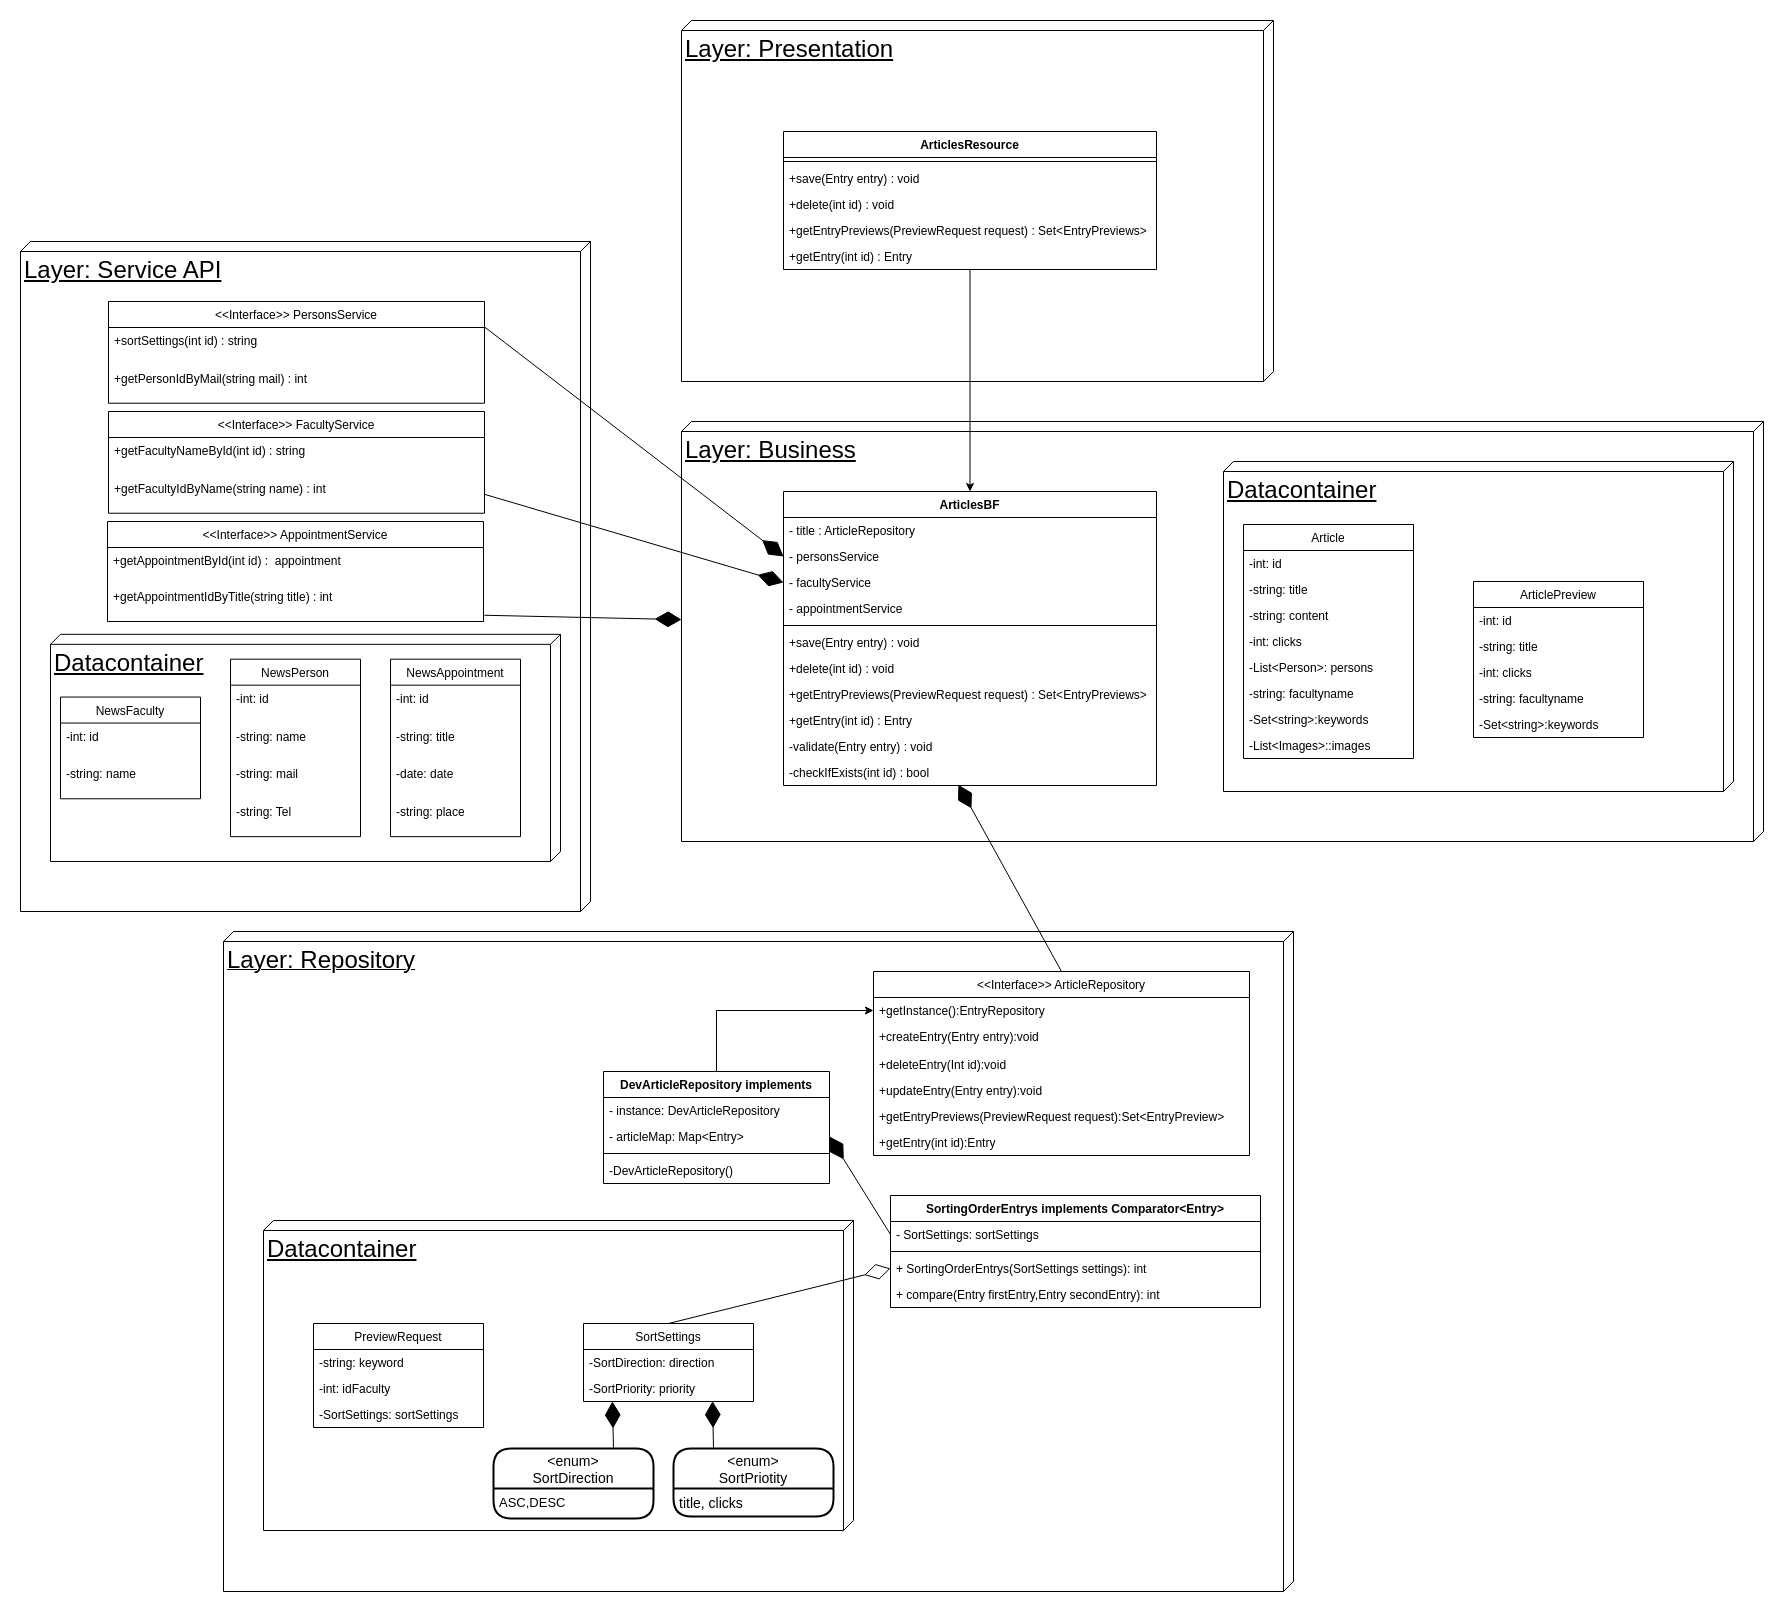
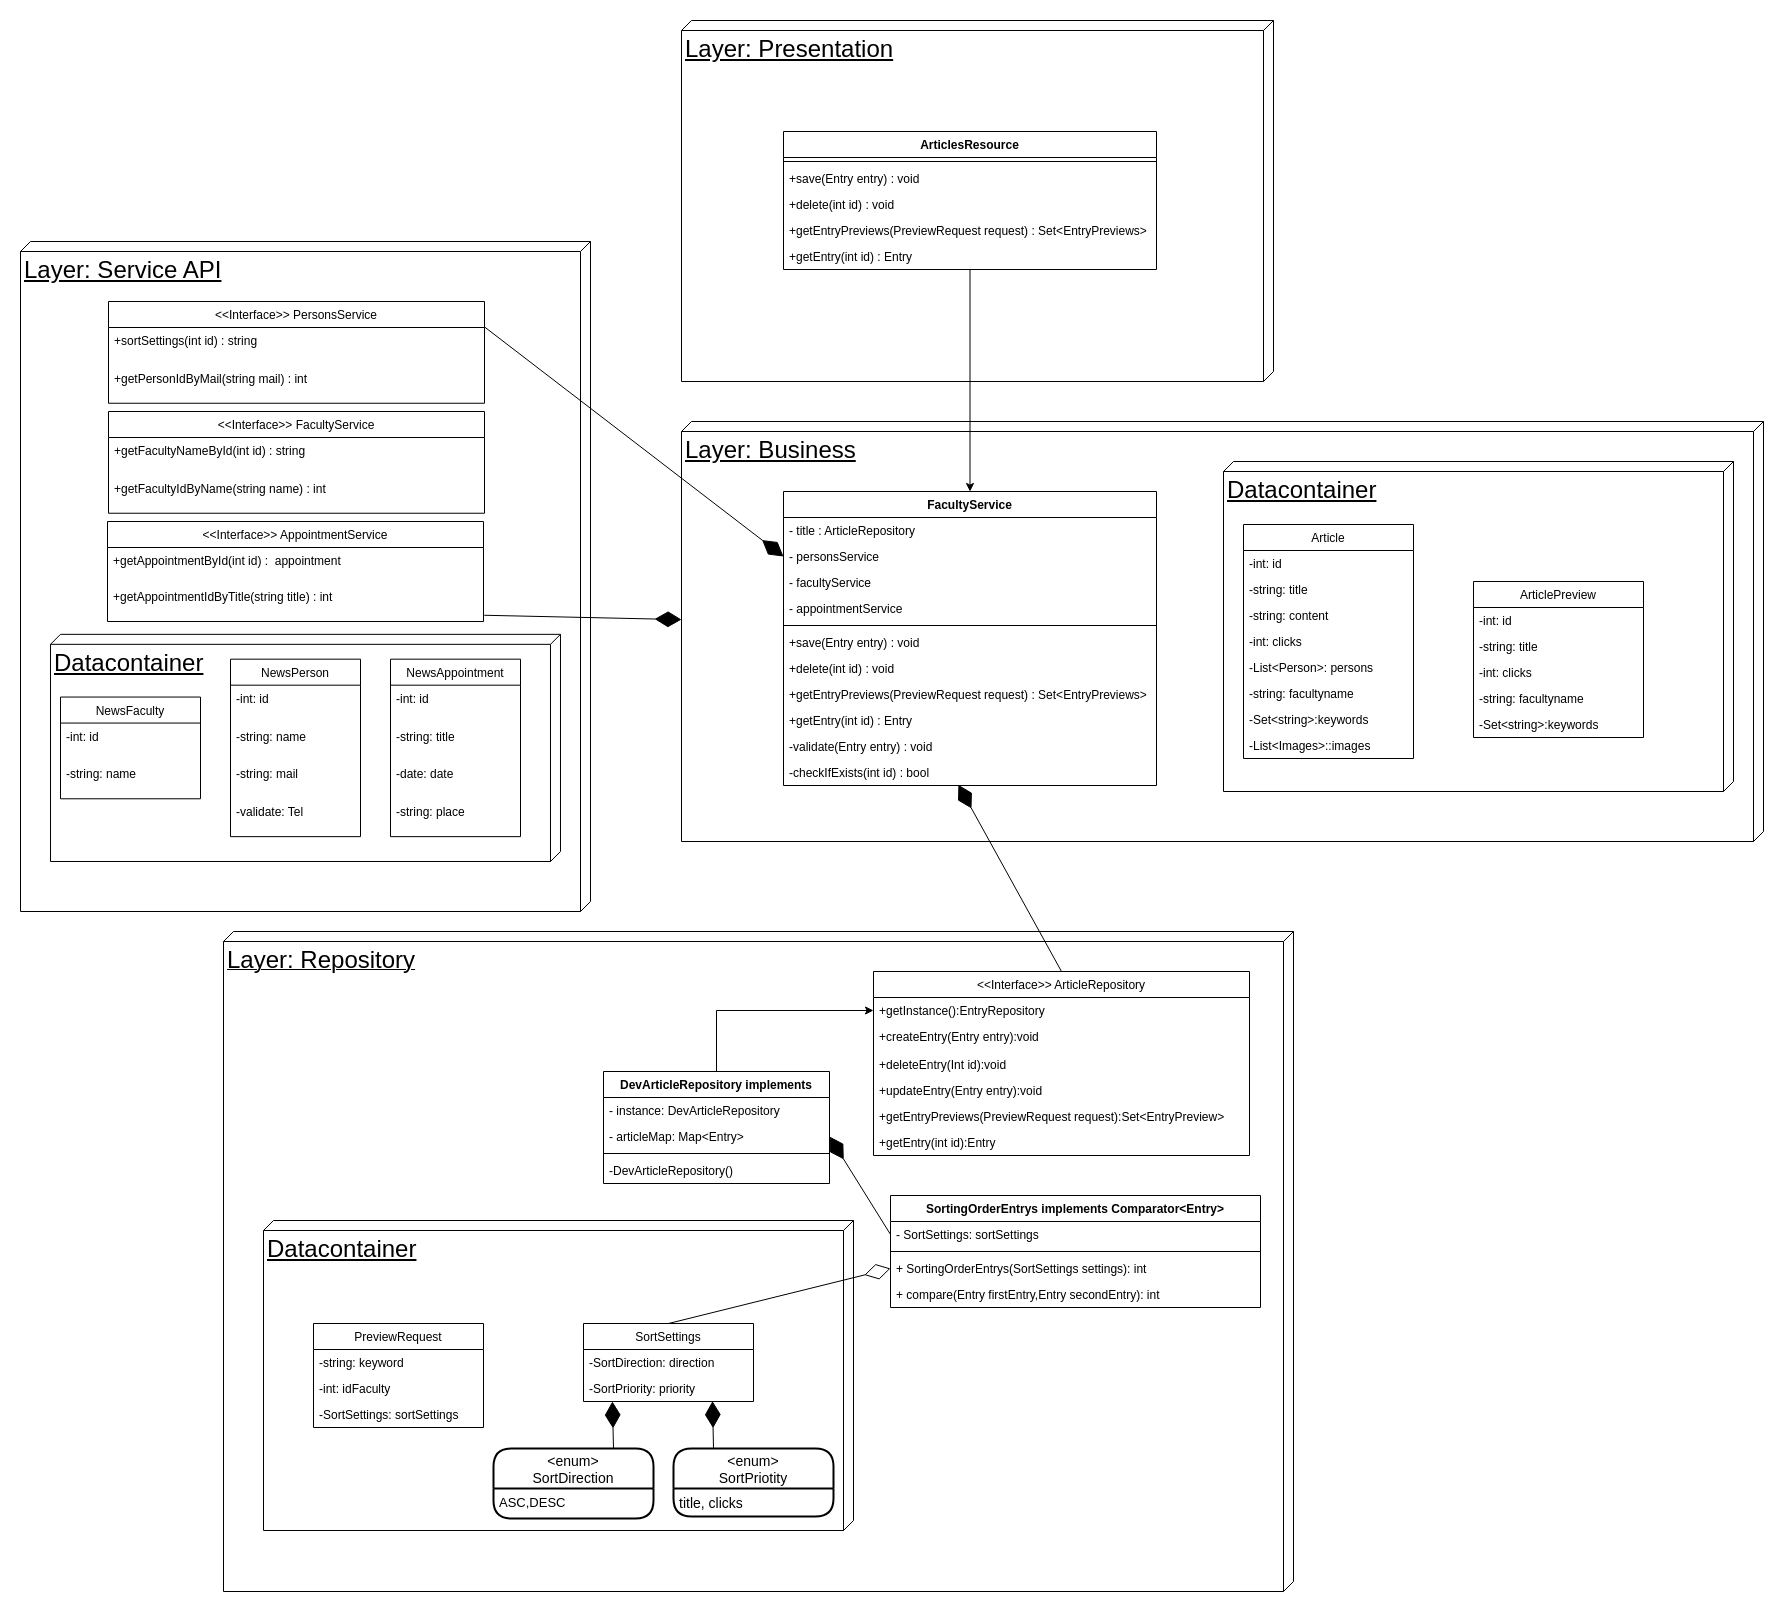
node "ArticlesBF": label "ArticlesBF" -> "FacultyService"
edge "+getFacultyIdByName(string name) : int" -> "- facultyService": removed
node "-string: Tel": label "-string: Tel" -> "-validate: Tel"
